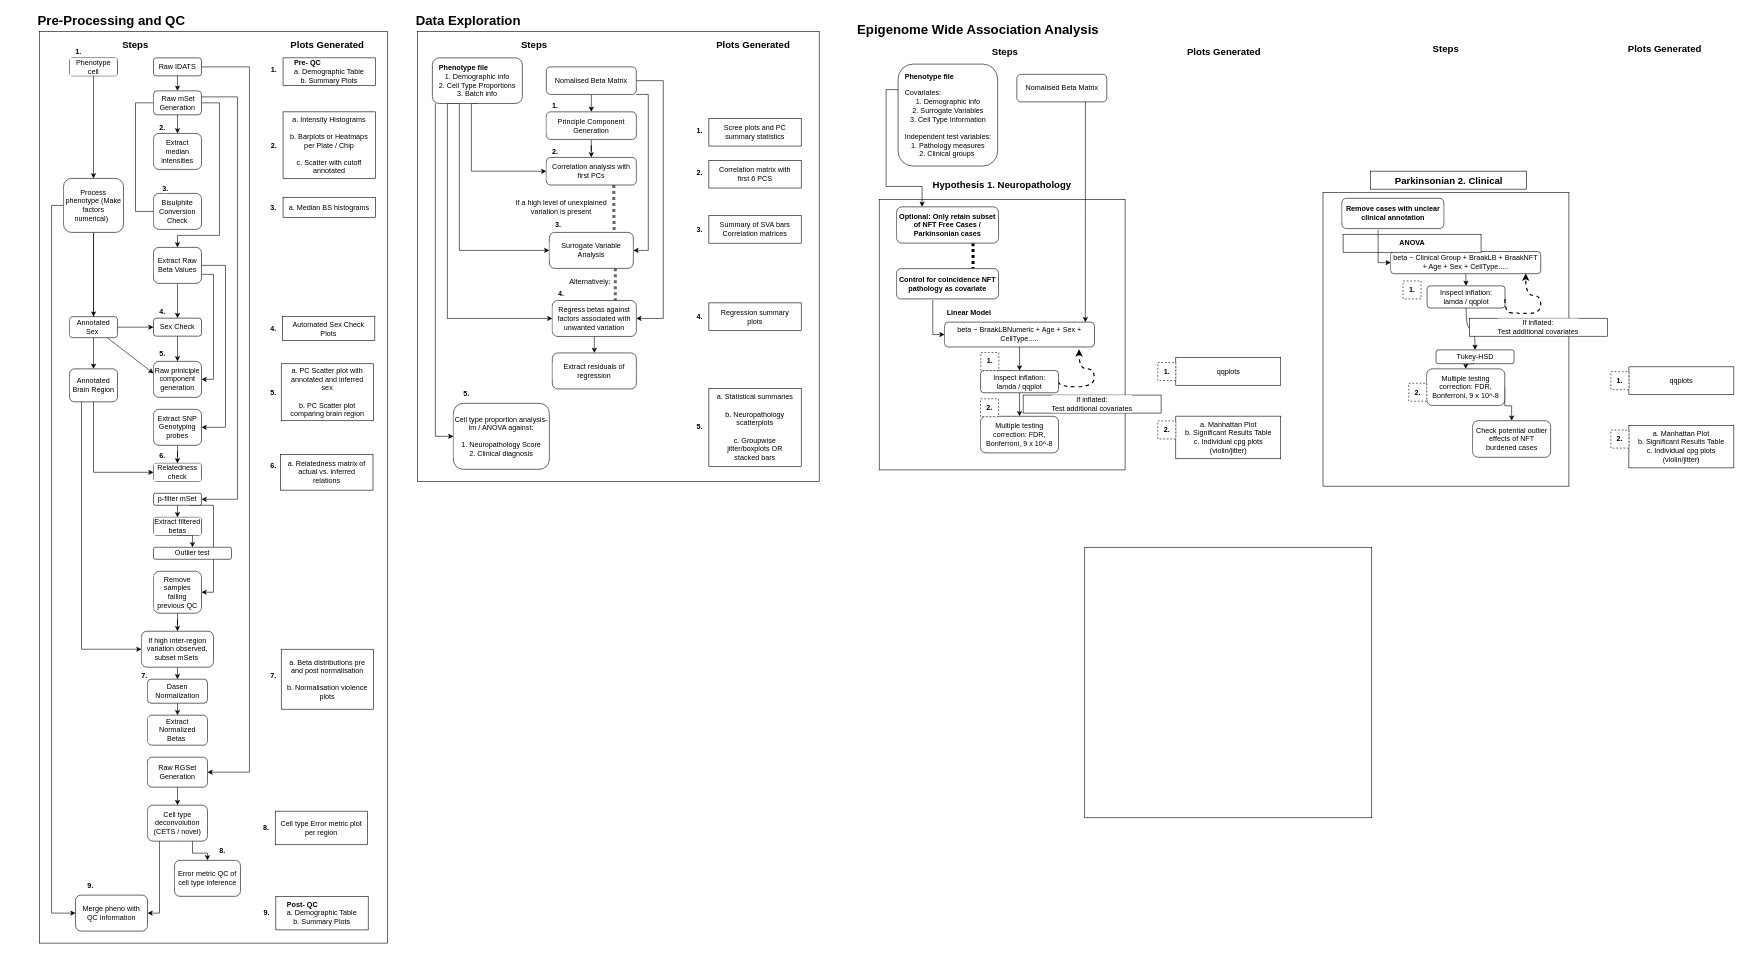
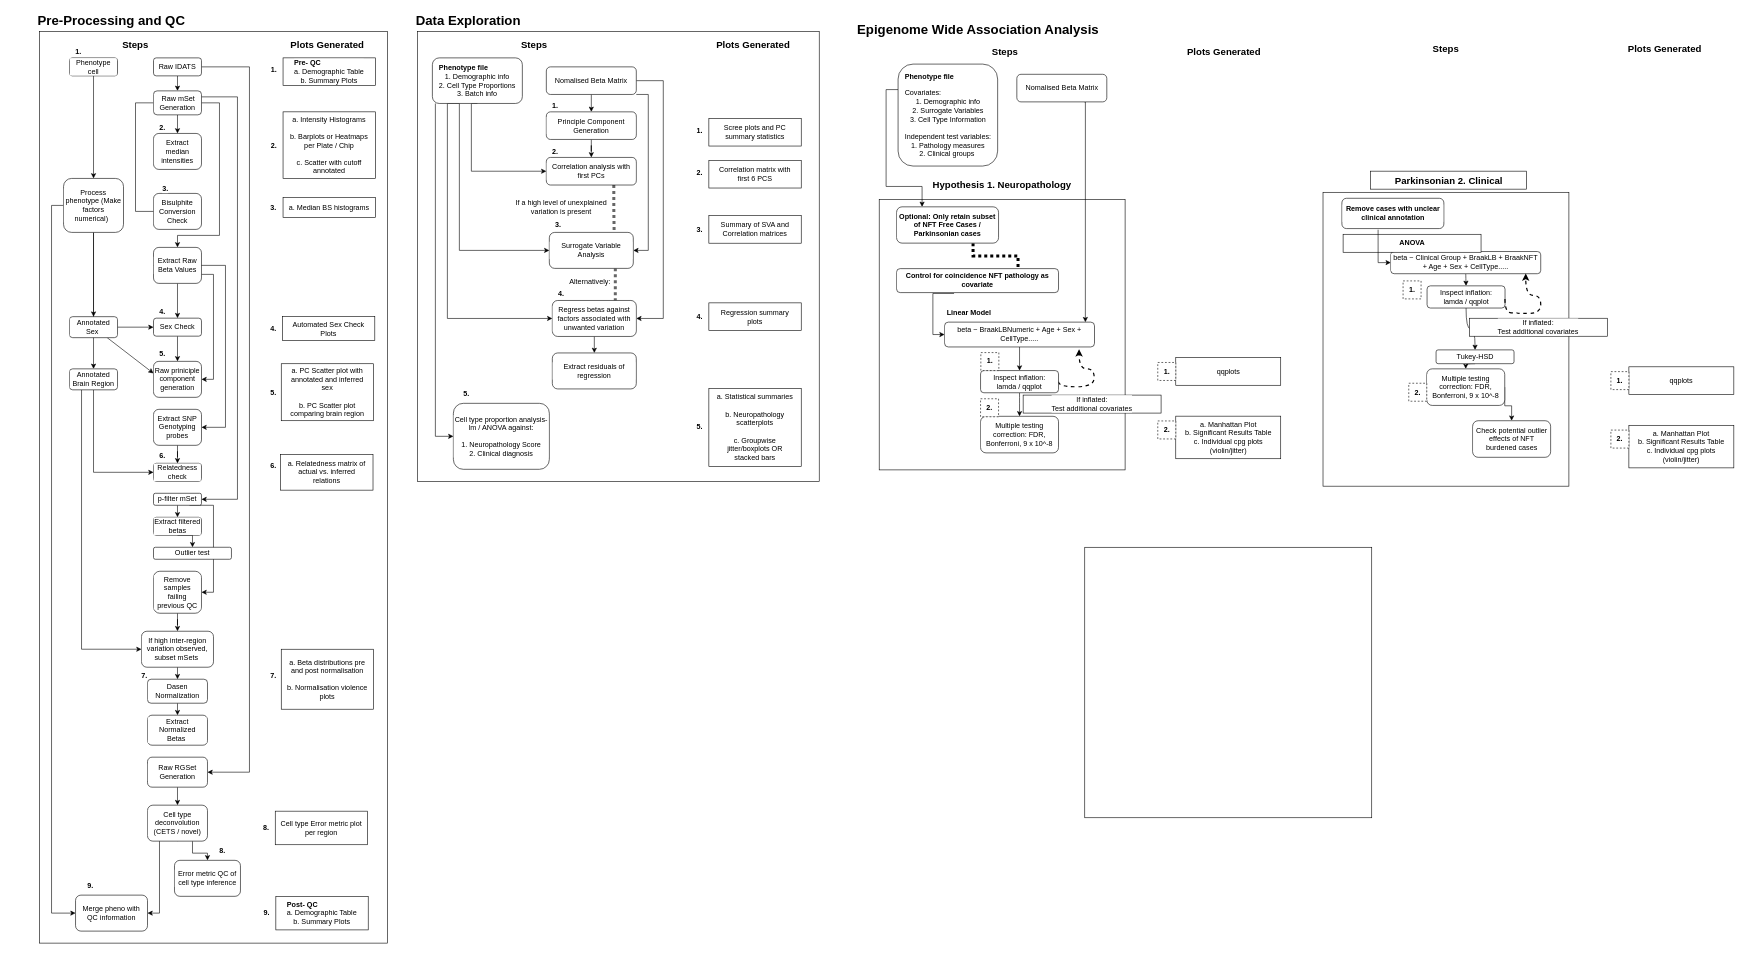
node "Summary of SVA bars Correlation matrices": label "Summary of SVA bars Correlation matrices" -> "Summary of SVA and Correlation matrices"
node "Control for coincidence NFT pathology as covariate": size 102x30 -> 162x24
node "Annotated Brain Region": size 48x33 -> 48x21
